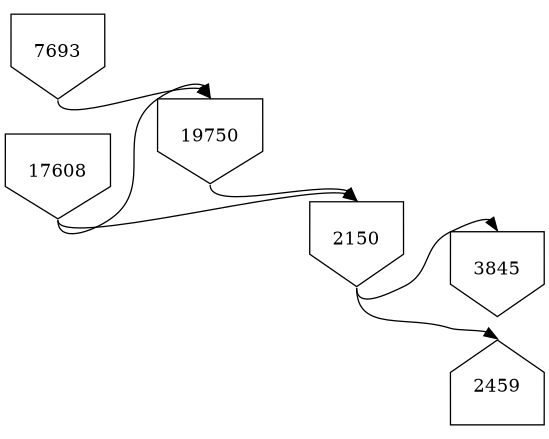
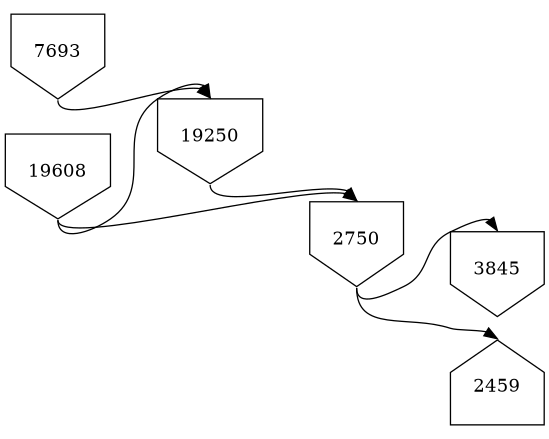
node "19750": label "19750" -> "19250"
node "17608": label "17608" -> "19608"
node "2150": label "2150" -> "2750"
